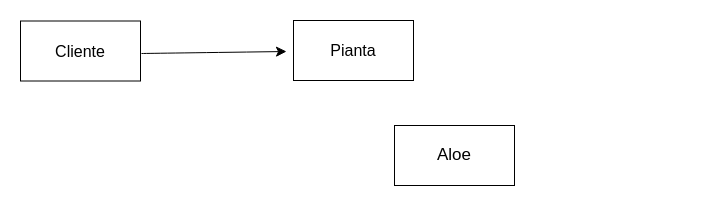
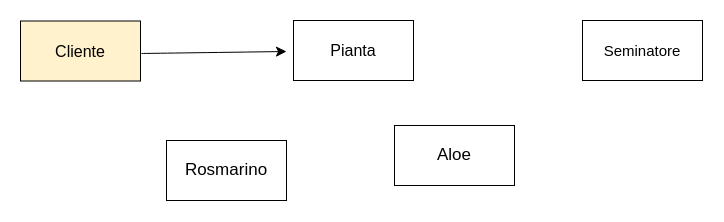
node "Cliente": fillcolor #ffffff -> #fff2cc
node "Seminatore": added
node "Rosmarino": added
